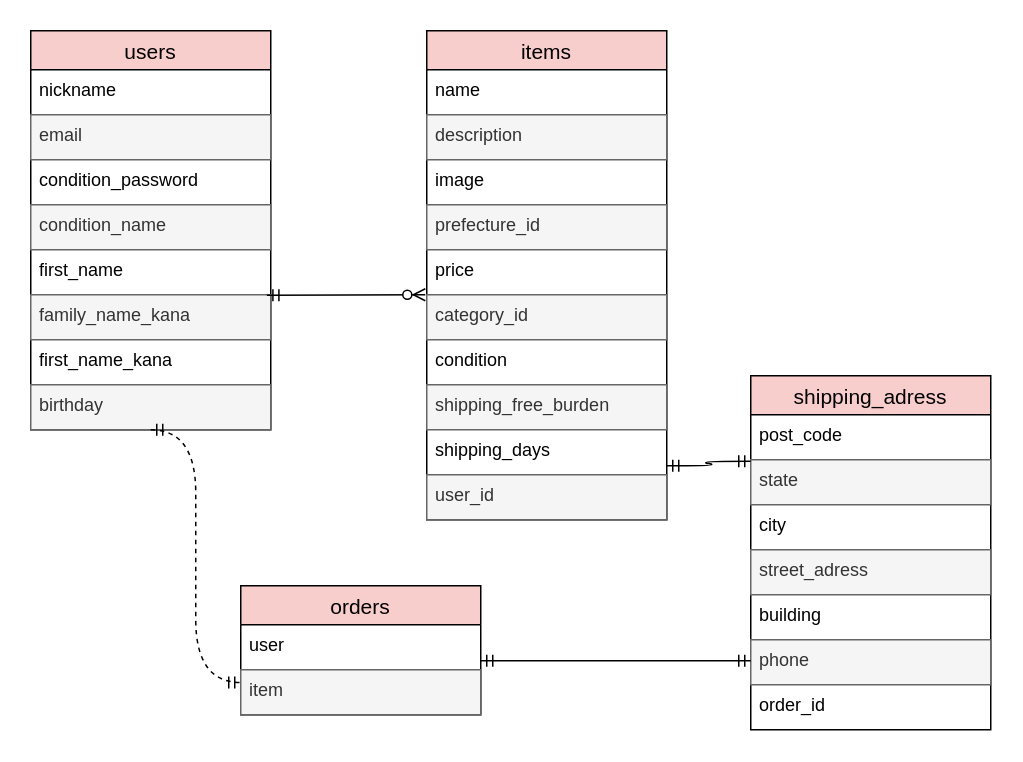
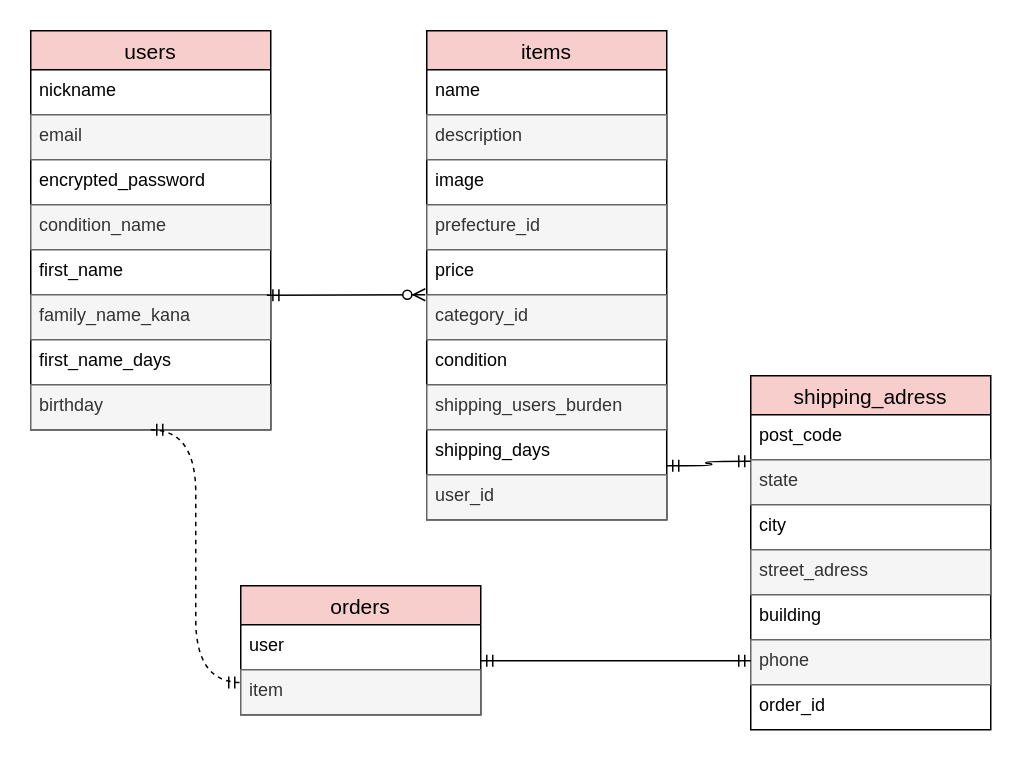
node "condition_password": label "condition_password" -> "encrypted_password"
node "first_name_kana": label "first_name_kana" -> "first_name_days"
node "shipping_free_burden": label "shipping_free_burden" -> "shipping_users_burden"
